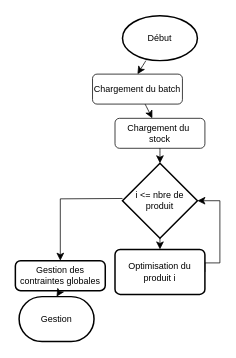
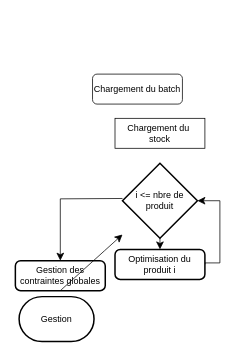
node "Début": removed
edge "Début" -> "Chargement du batch": removed
edge "Chargement du batch" -> "Chargement du stock": removed
node "Chargement du stock": shape rounded rectangle -> rectangle
edge "Chargement du stock" -> "i <= nbre de produit": removed
node "Optimisation du produit i": size 90x45 -> 90x30
edge "Gestion des contraintes globales" -> "Gestion": now "Gestion des contraintes globales" -> "i <= nbre de produit"
